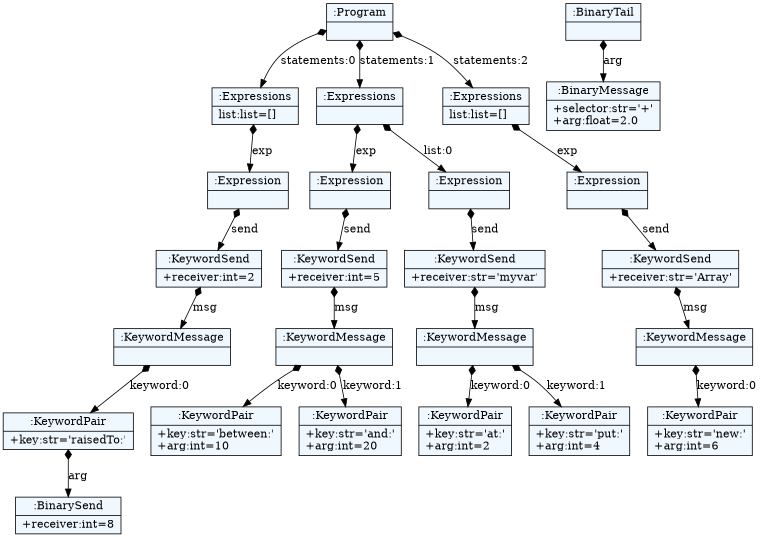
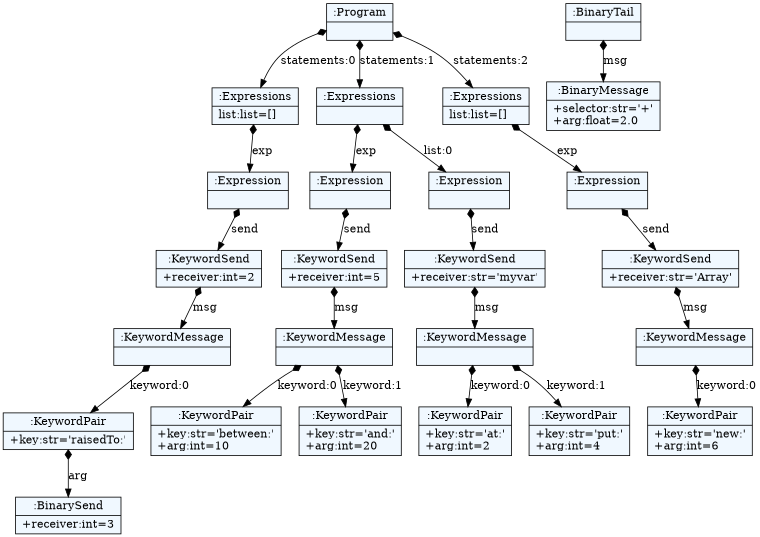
edge ":BinaryTail" -- ":BinaryMessage": label "arg" -> "msg"
node ":BinarySend": text "+receiver:int=8" -> "+receiver:int=3"
